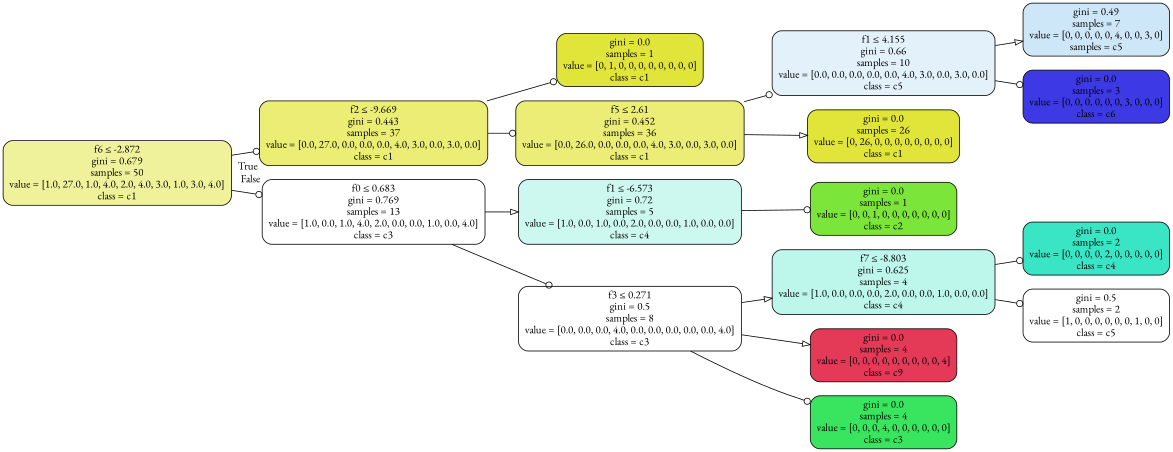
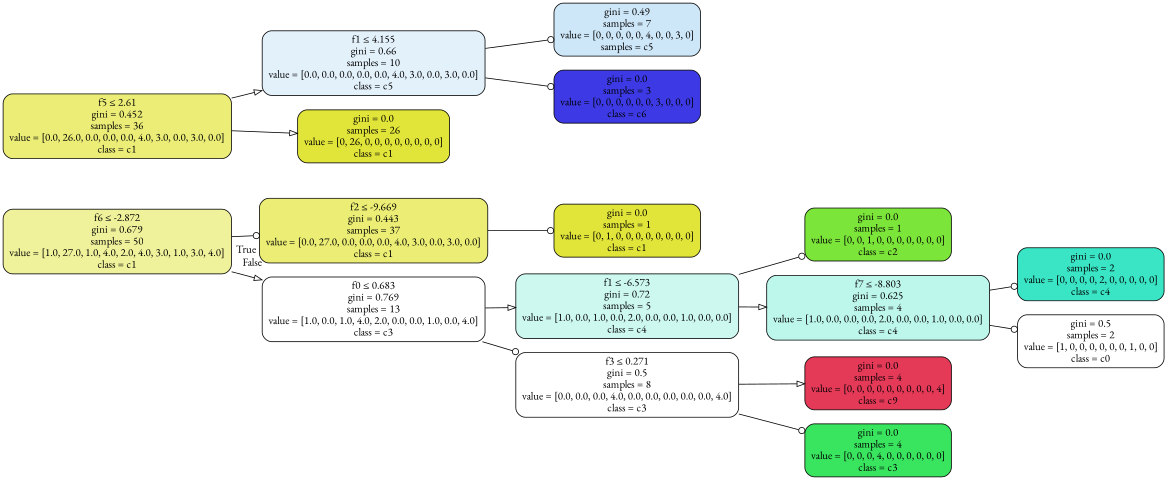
edge "f1 ≤ 4.155" -> "gini = 0.49": arrowhead onormal -> odot
edge "f5 ≤ 2.61" -> "f1 ≤ 4.155": arrowhead odot -> onormal
edge "f2 ≤ -9.669" -> "f5 ≤ 2.61": removed
edge "f6 ≤ -2.872" -> "f0 ≤ 0.683": arrowhead odot -> onormal
edge "f3 ≤ 0.271" -> "f7 ≤ -8.803": now "f1 ≤ -6.573" -> "f7 ≤ -8.803"
node "gini = 0.5": text "class = c5" -> "class = c0"
